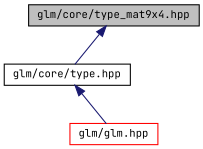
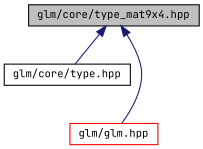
edge "glm/glm.hpp" -> "glm/core/type.hpp": now "glm/glm.hpp" -> "glm/core/type_mat9x4.hpp"
